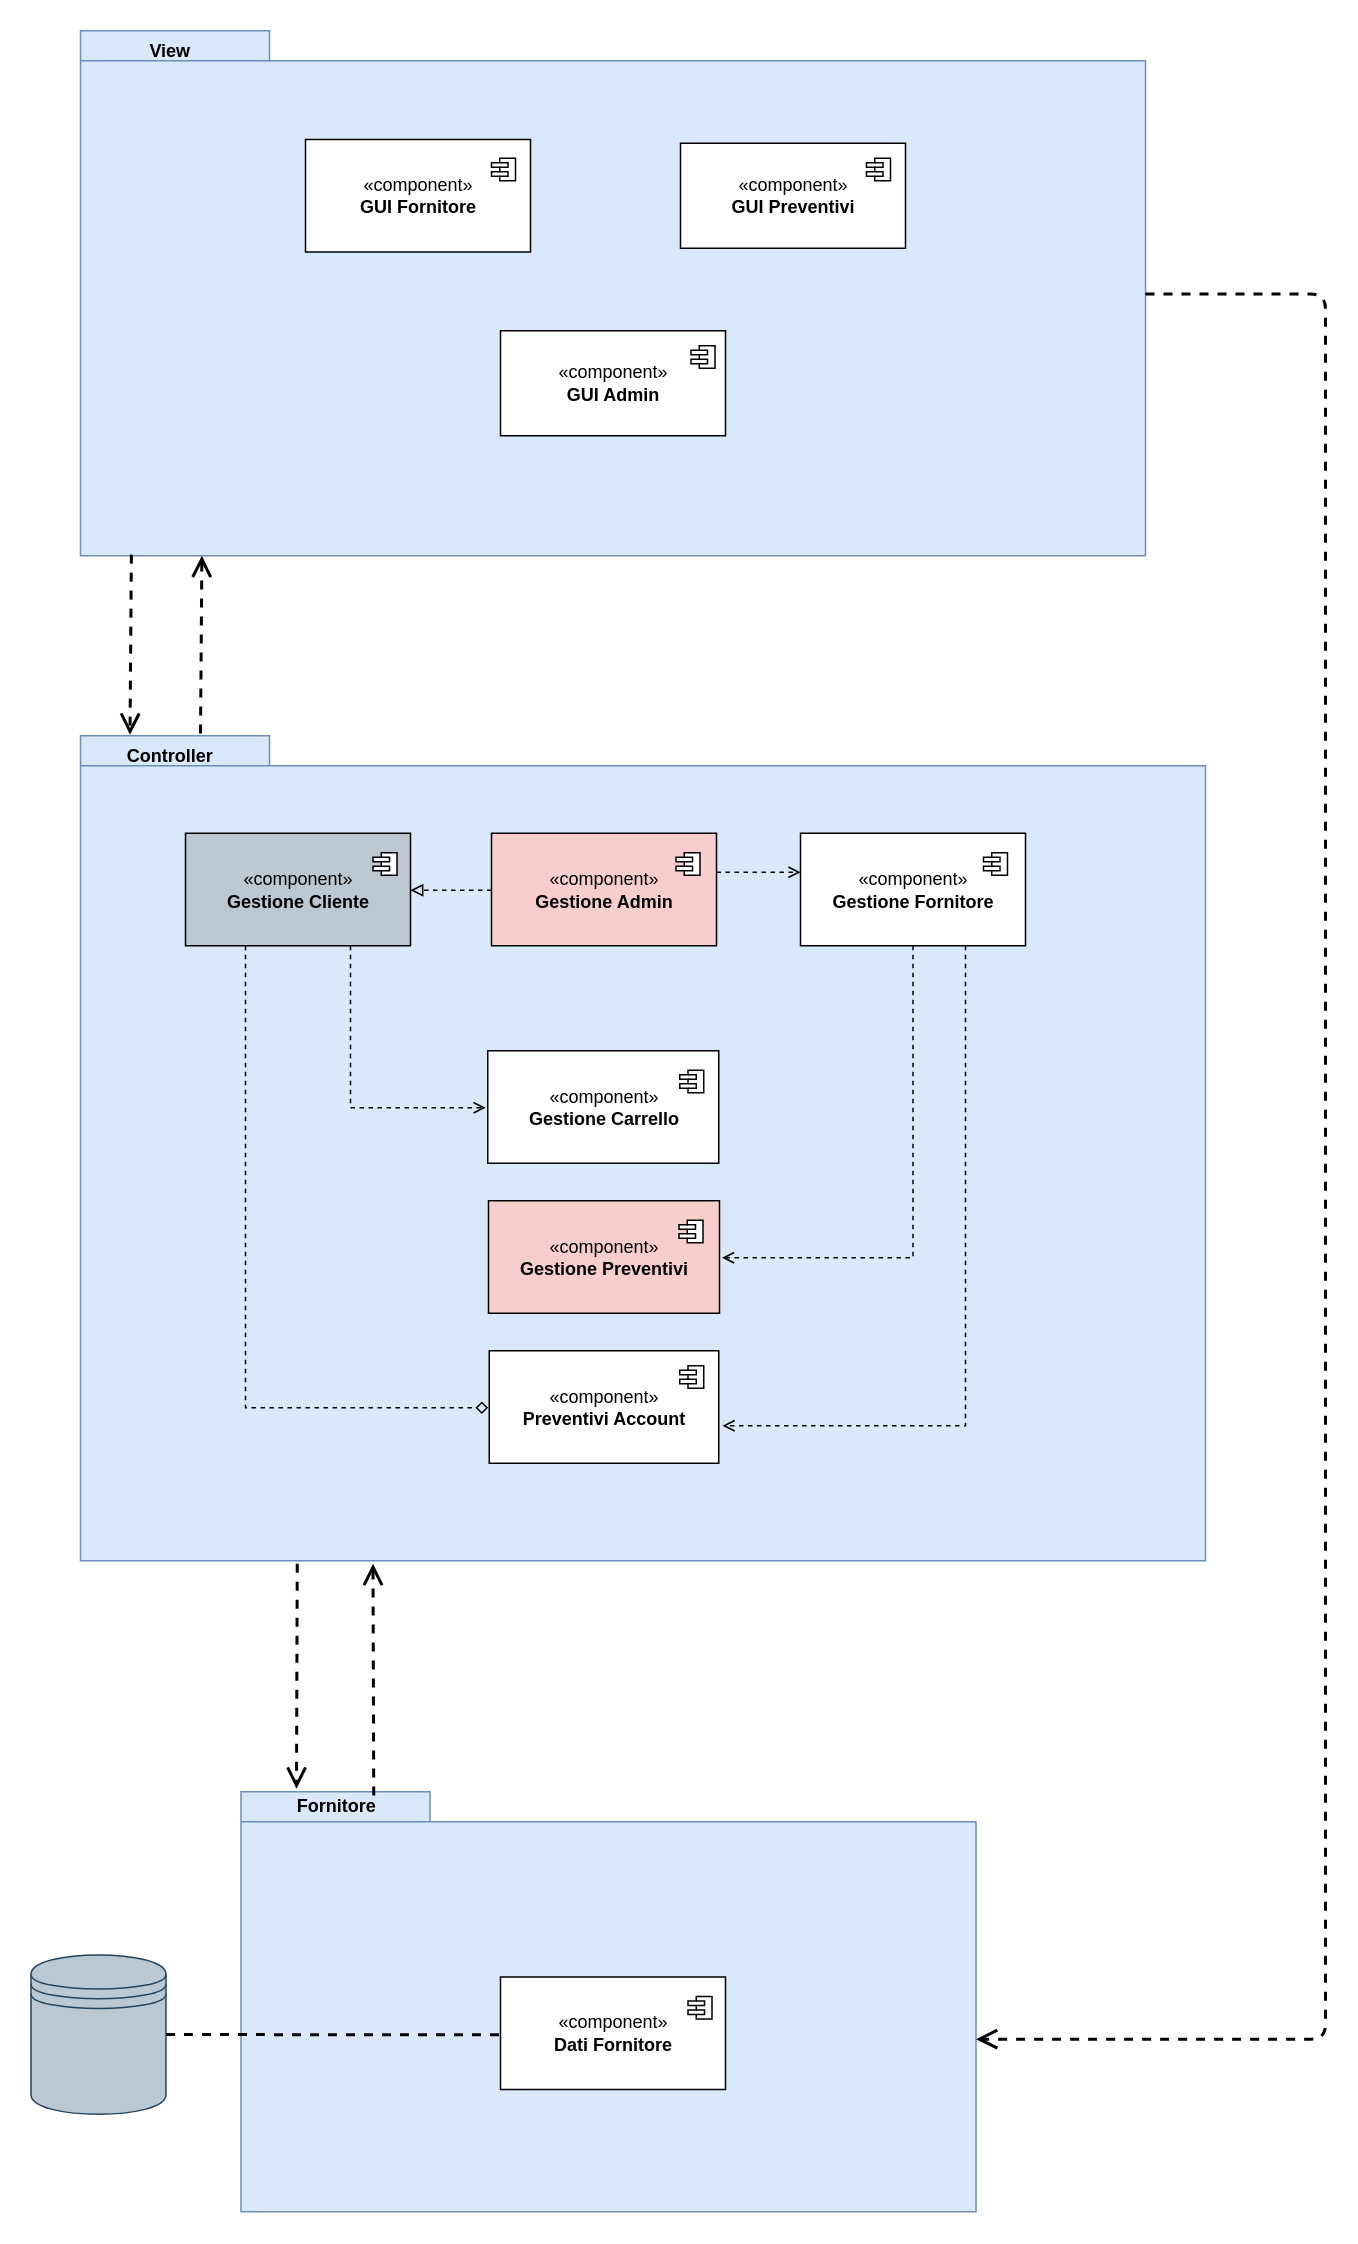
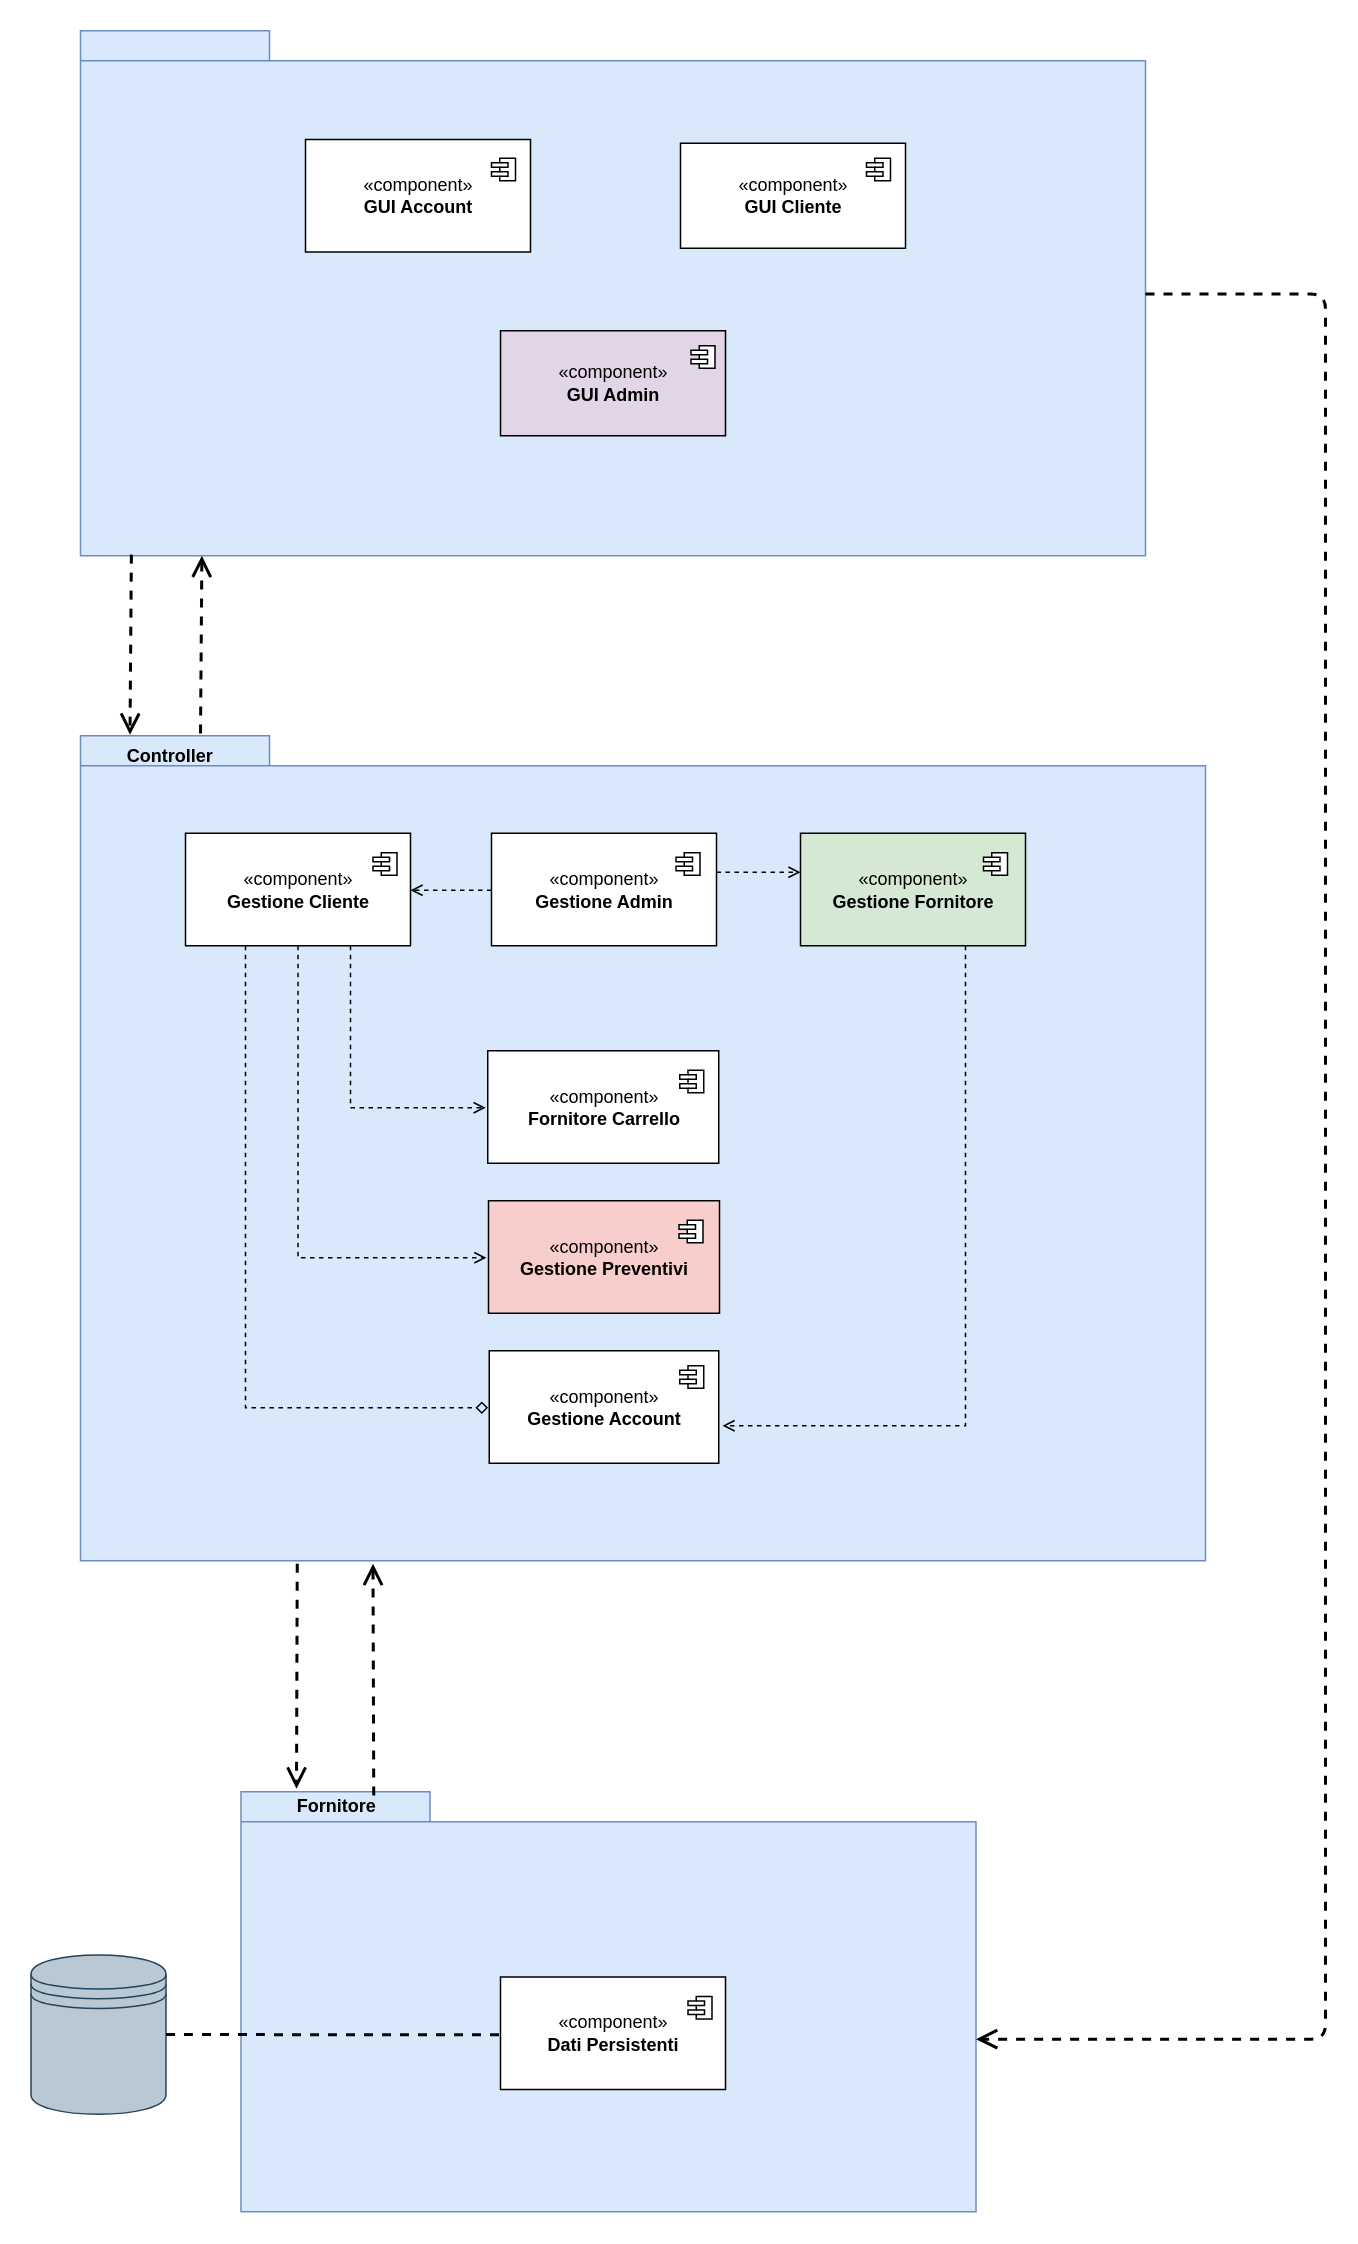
node "View": removed
node "«component» GUI Fornitore": label "«component» GUI Fornitore" -> "«component» GUI Account"
node "«component» GUI Preventivi": label "«component» GUI Preventivi" -> "«component» GUI Cliente"
node "«component» GUI Admin": fillcolor #ffffff -> #e1d5e7
node "«component» Gestione Cliente": fillcolor #bac8d3 -> #ffffff
edge "«component» Gestione Admin" -> "«component» Gestione Cliente": arrowhead block -> open
node "«component» Gestione Admin": fillcolor #f8cecc -> #ffffff
node "«component» Gestione Fornitore": fillcolor #ffffff -> #d5e8d4
node "«component» Gestione Carrello": label "«component» Gestione Carrello" -> "«component» Fornitore Carrello"
edge "«component» Gestione Cliente" -> "«component» Gestione Preventivi": added
edge "«component» Gestione Fornitore" -> "«component» Gestione Preventivi": removed
node "«component» Preventivi Account": label "«component» Preventivi Account" -> "«component» Gestione Account"
node "«component» Dati Fornitore": label "«component» Dati Fornitore" -> "«component» Dati Persistenti"
